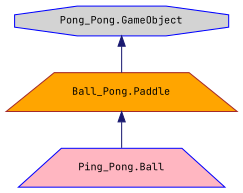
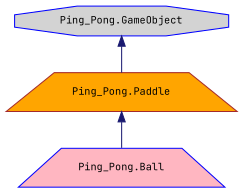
node "Pong_Pong.GameObject": label "Pong_Pong.GameObject" -> "Ping_Pong.GameObject"
node "Ball_Pong.Paddle": label "Ball_Pong.Paddle" -> "Ping_Pong.Paddle"
